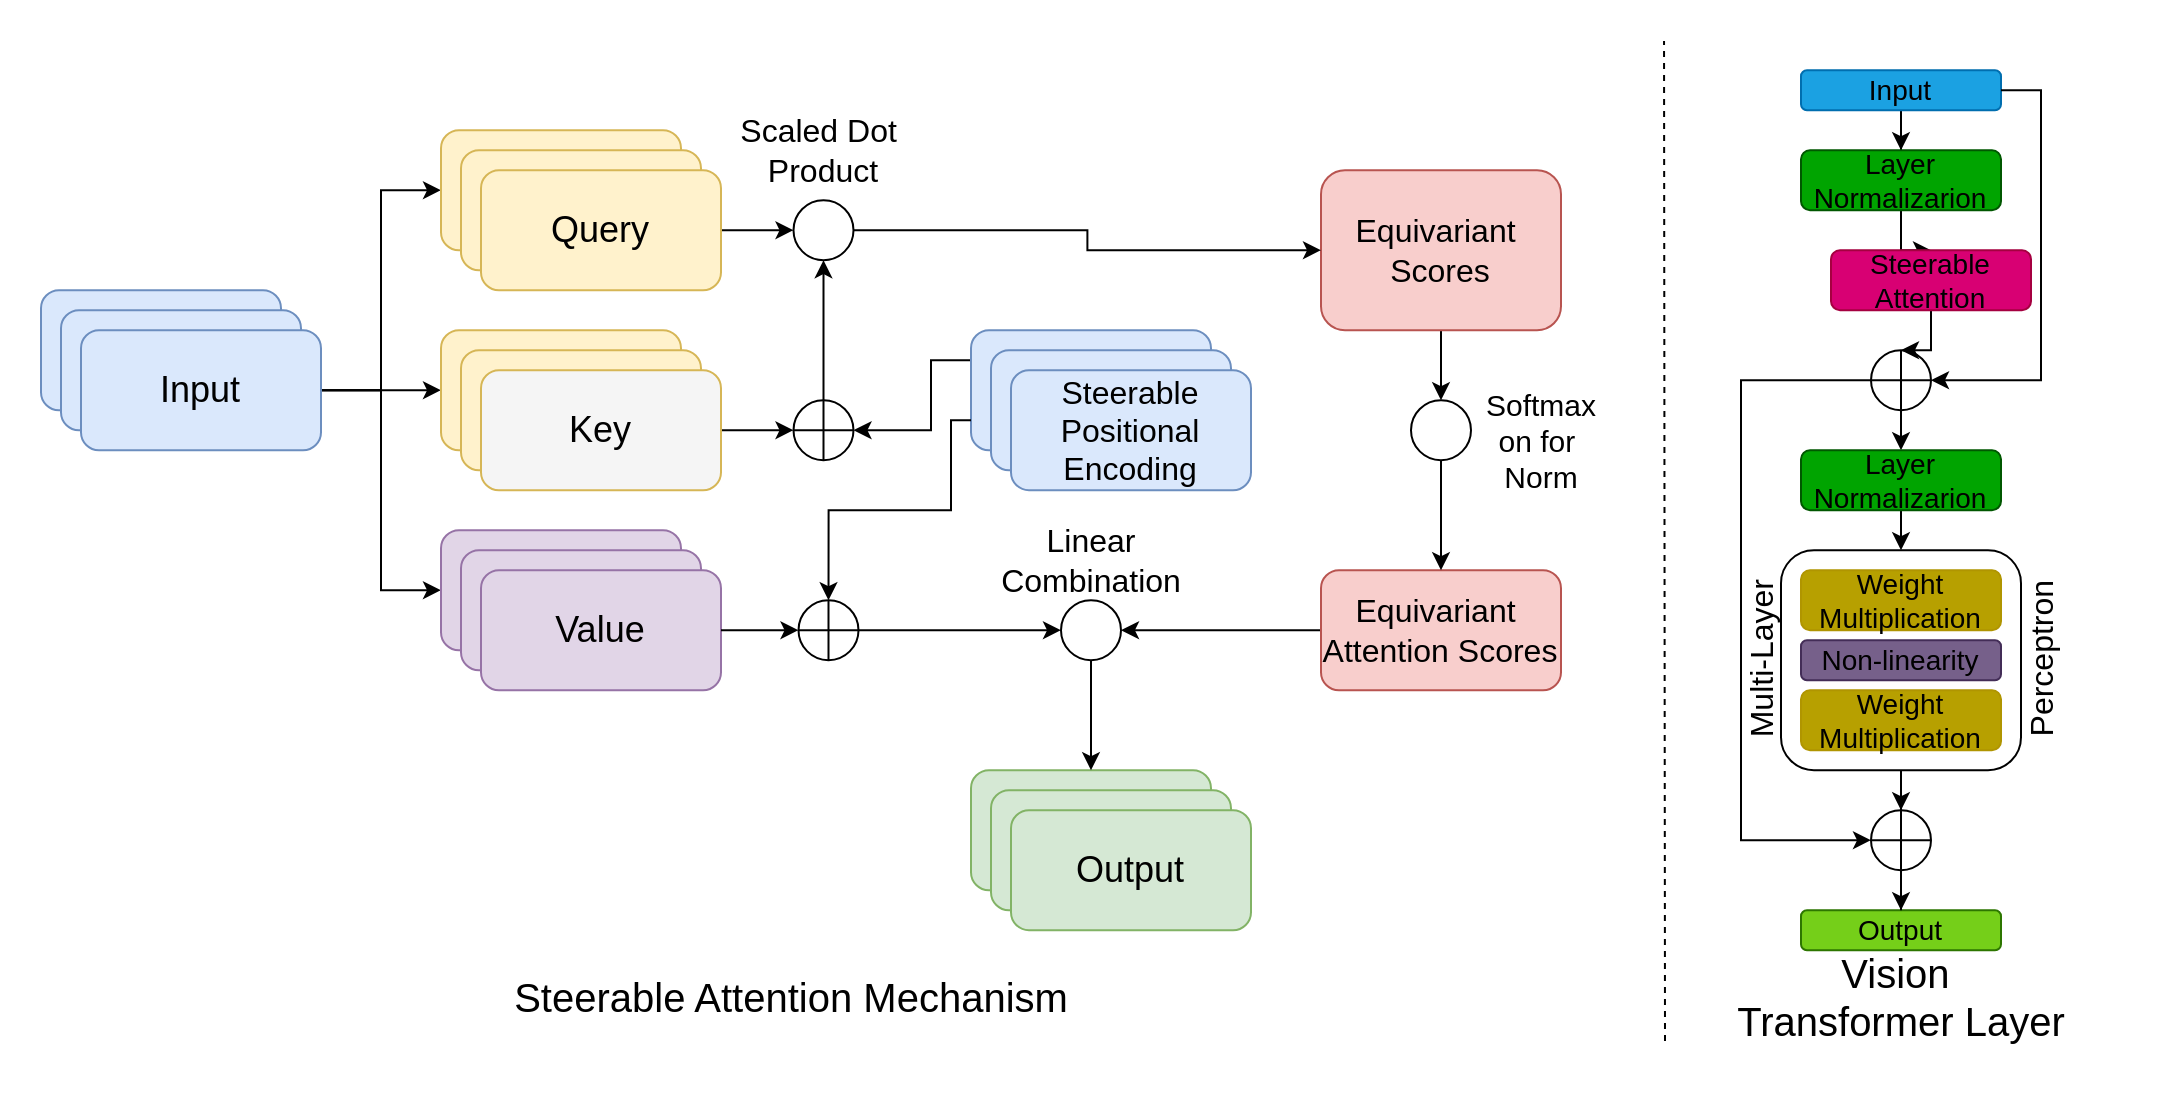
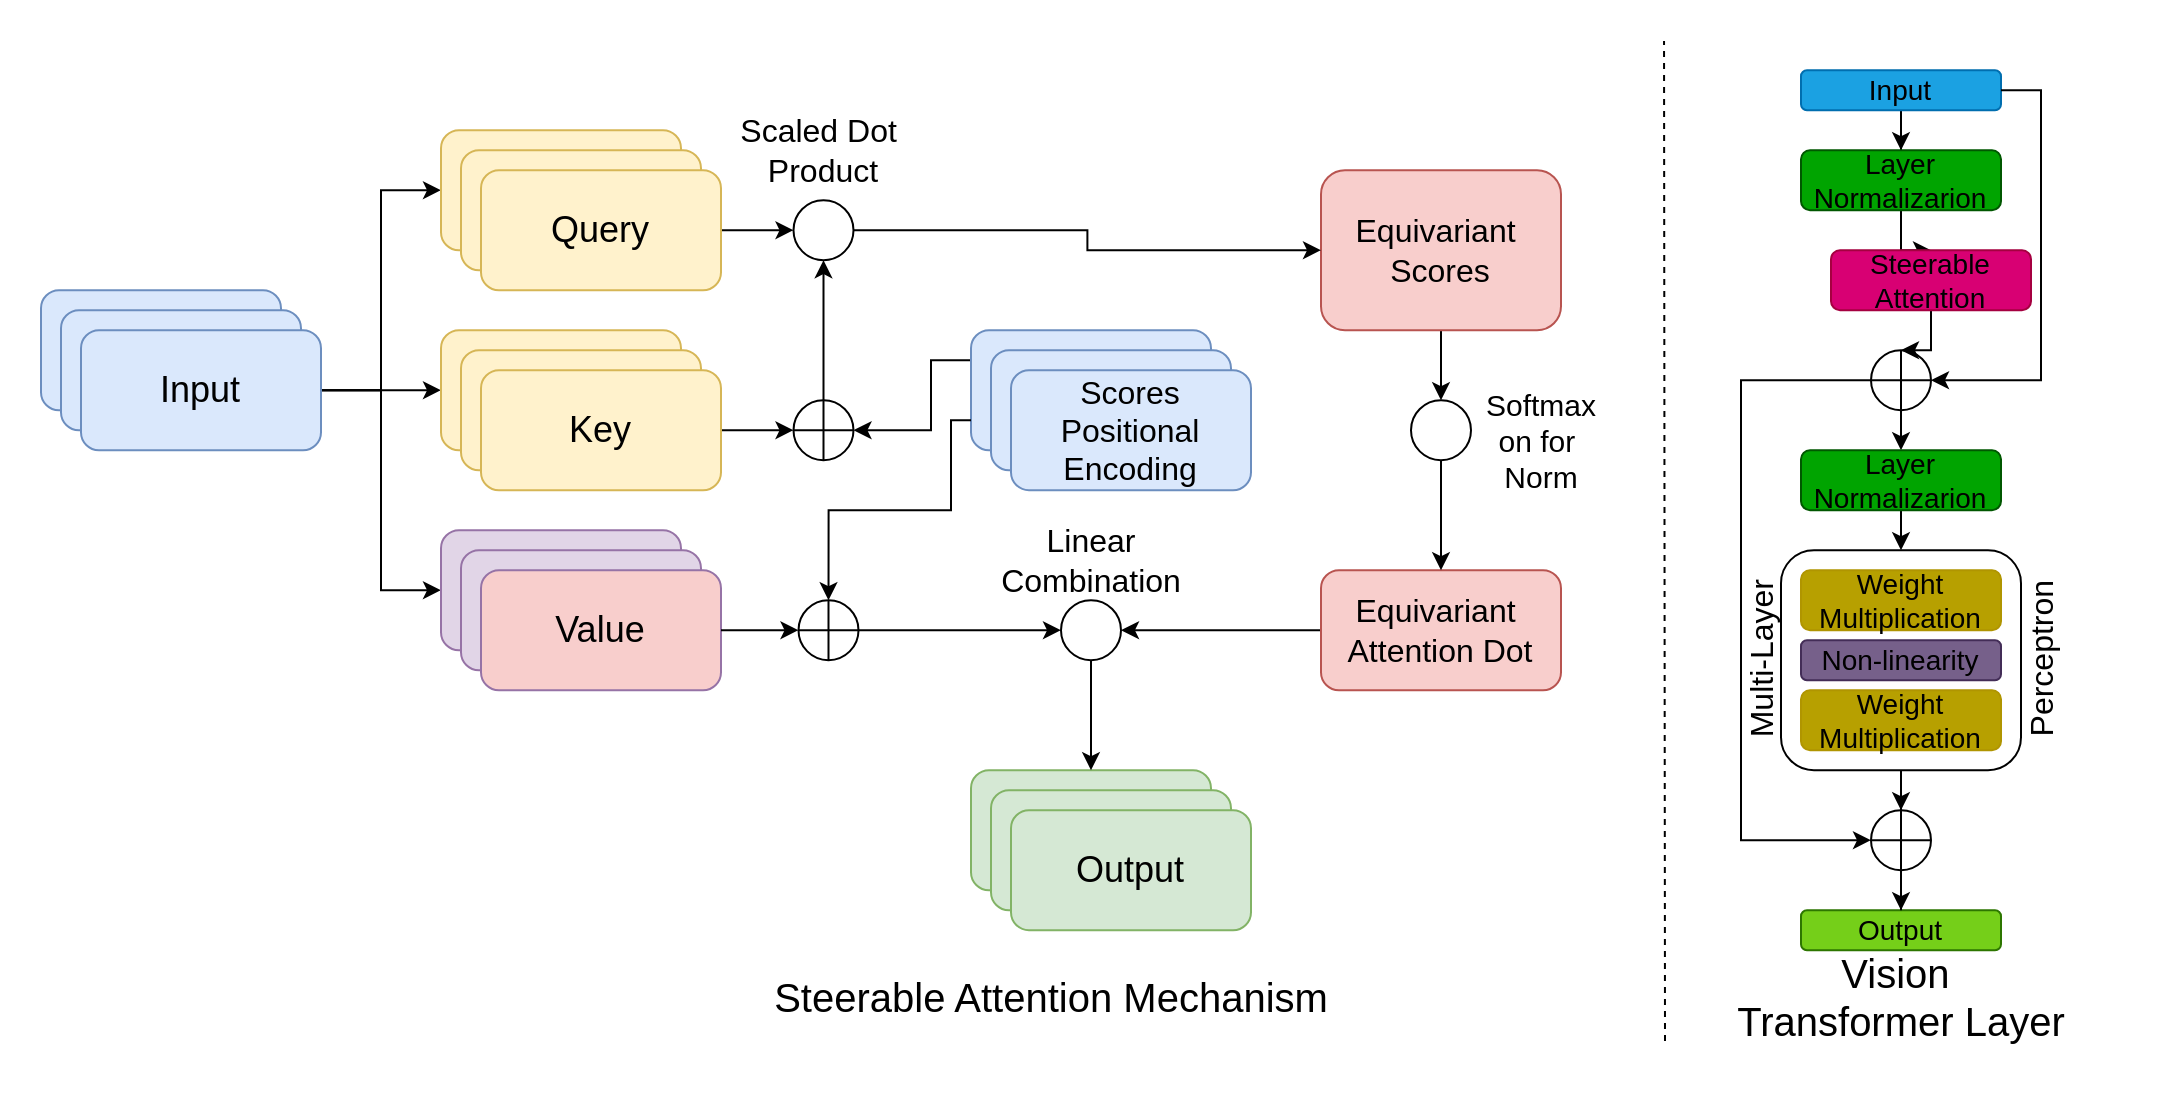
node "Key": fillcolor #f5f5f5 -> #fff2cc
node "Steerable Positional Encoding": label "Steerable Positional Encoding" -> "Scores Positional Encoding"
node "Value": fillcolor #e1d5e7 -> #f8cecc
node "Equivariant Attention Scores": label "Equivariant Attention Scores" -> "Equivariant Attention Dot"
node "Steerable Attention Mechanism": moved (791, 996) -> (1051, 996)
